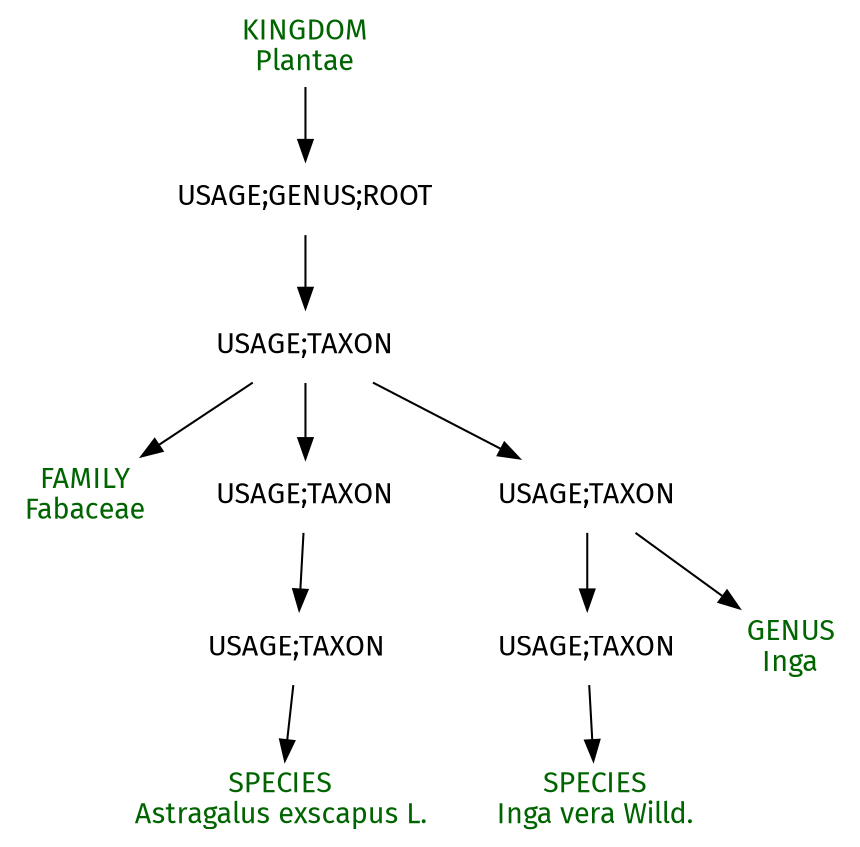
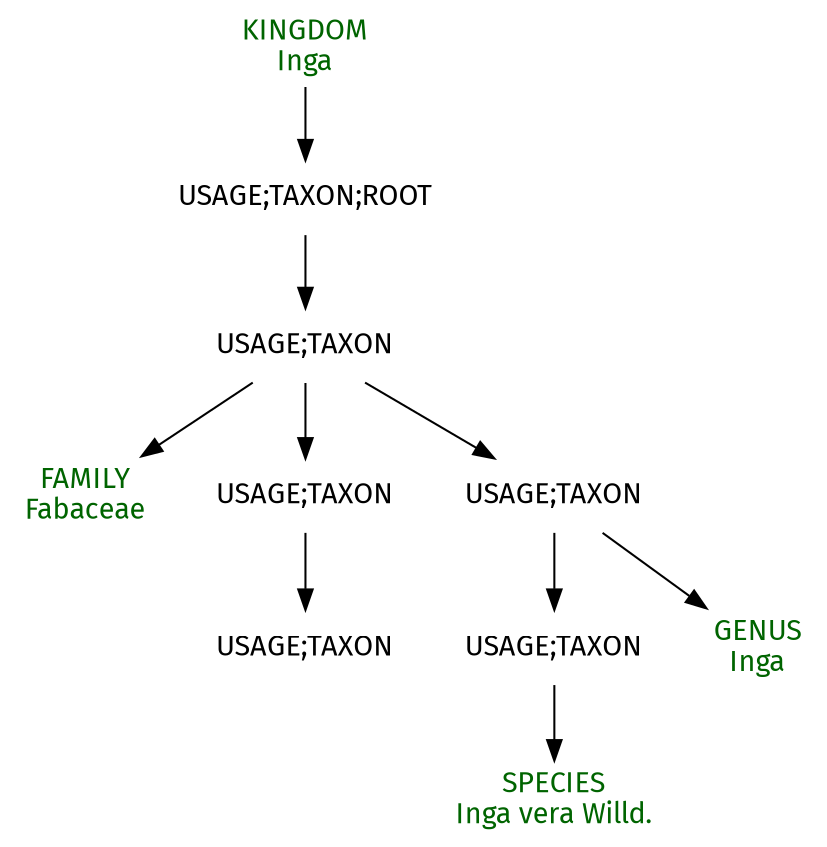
node "KINGDOM Plantae": label "KINGDOM Plantae" -> "KINGDOM Inga"
node "USAGE;GENUS;ROOT": label "USAGE;GENUS;ROOT" -> "USAGE;TAXON;ROOT"
node "SPECIES Astragalus exscapus L.": removed
